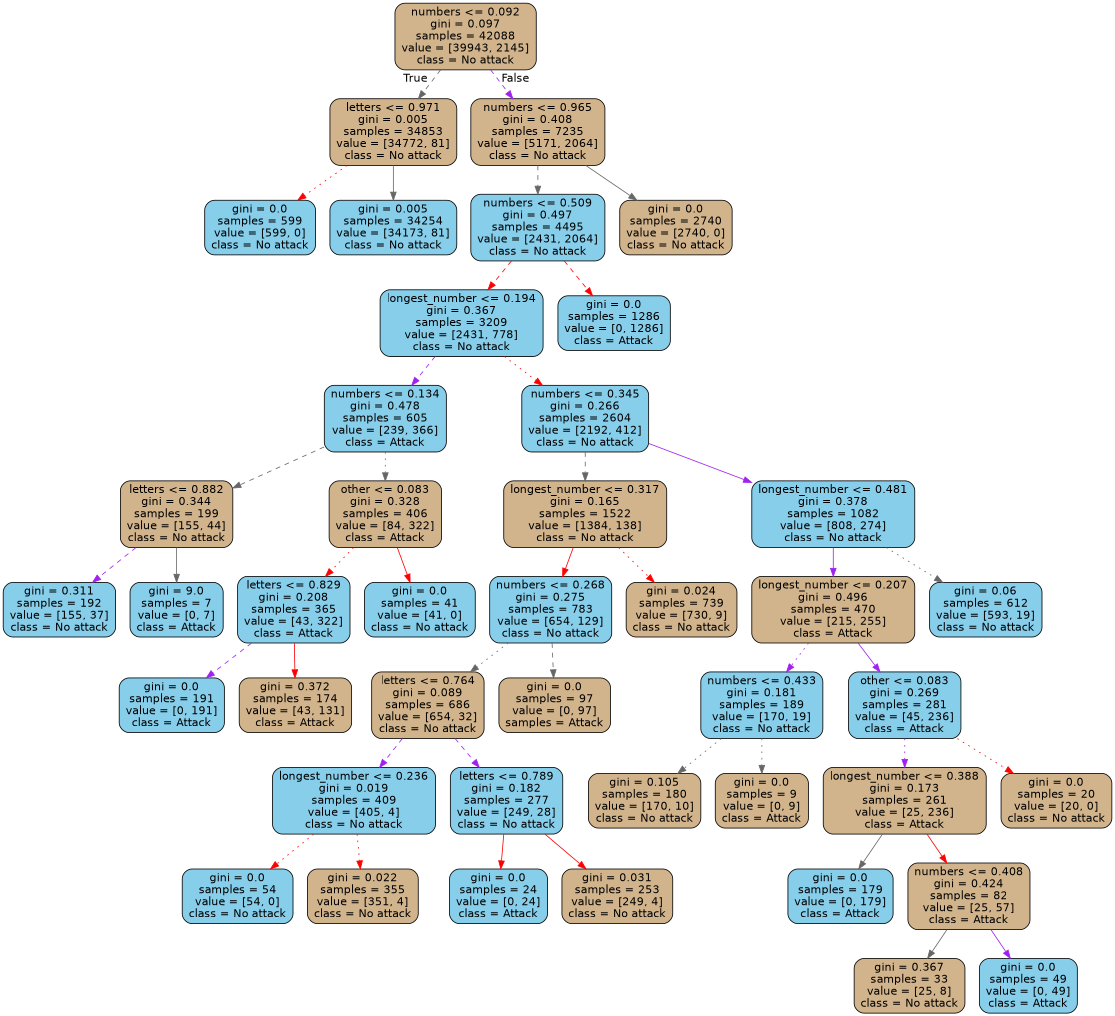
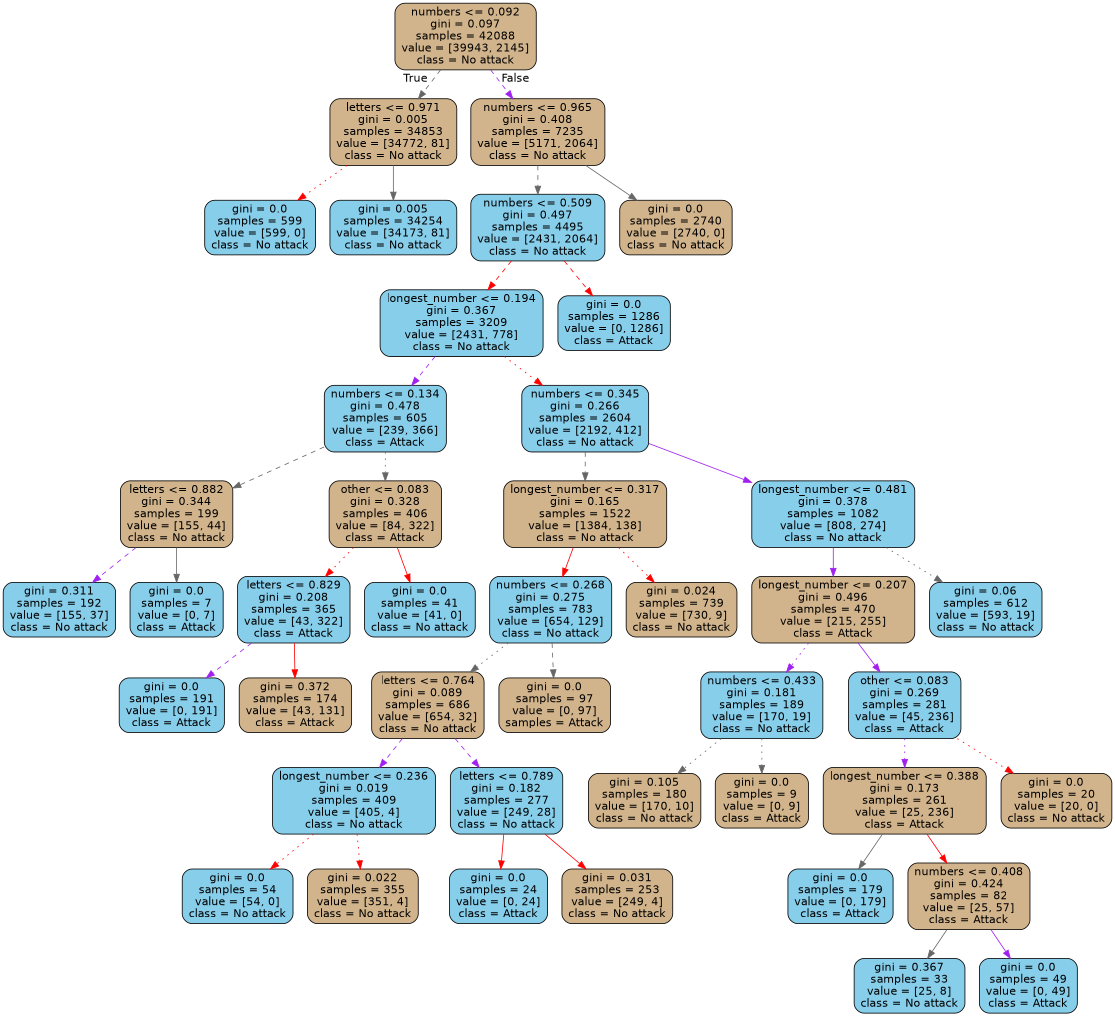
node "gini = 9.0 samples = 7 value = [0, 7] class = Attack": label "gini = 9.0 samples = 7 value = [0, 7] class = Attack" -> "gini = 0.0 samples = 7 value = [0, 7] class = Attack"
node "gini = 0.367 samples = 33 value = [25, 8] class = No attack": fillcolor tan -> skyblue
